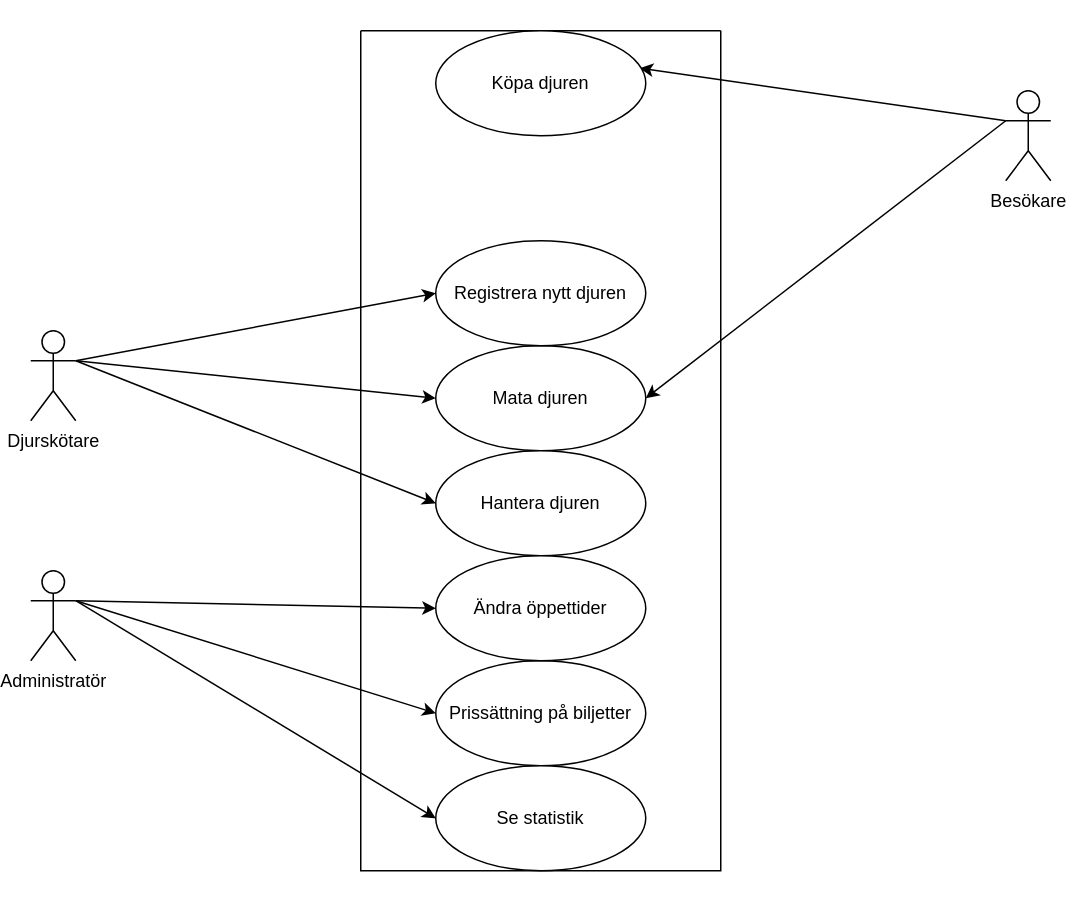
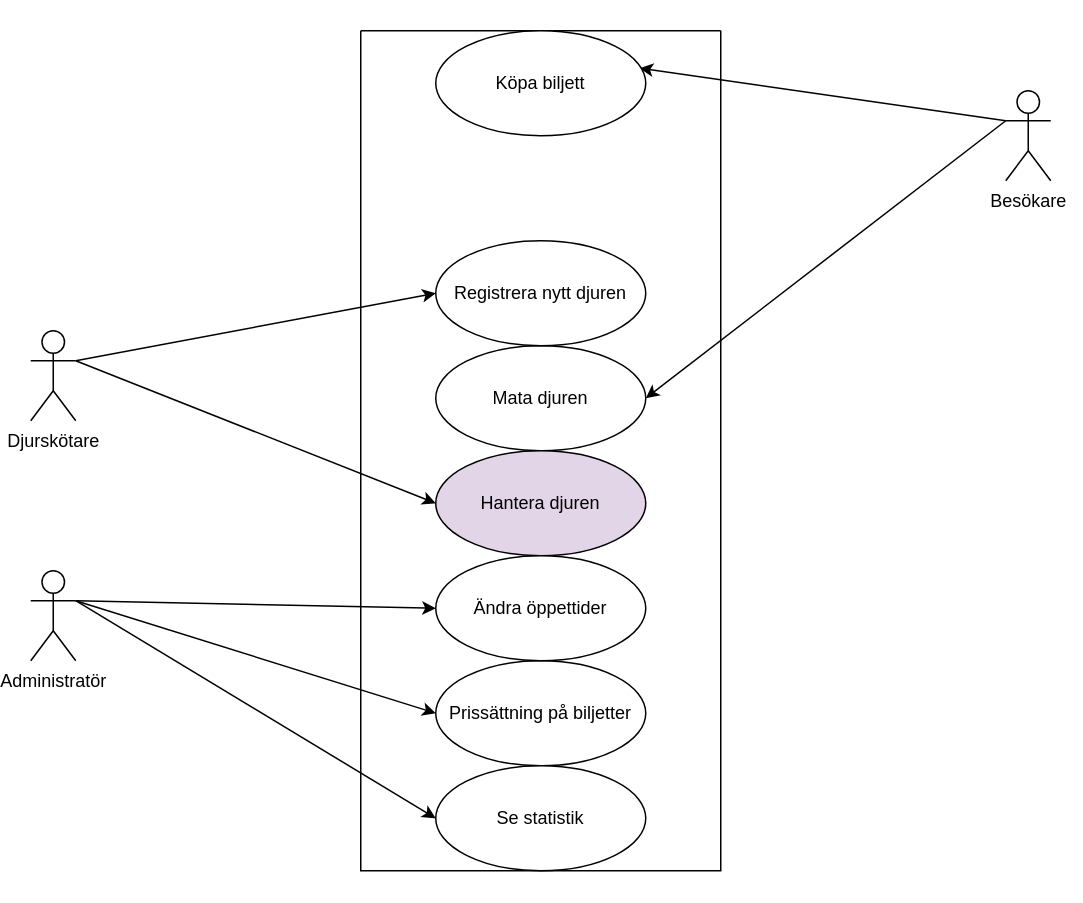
node "Köpa djuren": label "Köpa djuren" -> "Köpa biljett"
edge "Djurskötare" -> "Mata djuren": removed
node "Hantera djuren": fillcolor #ffffff -> #e1d5e7
